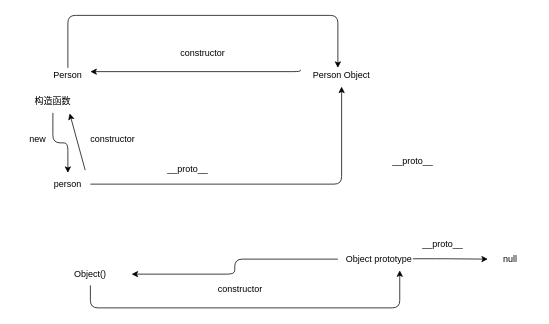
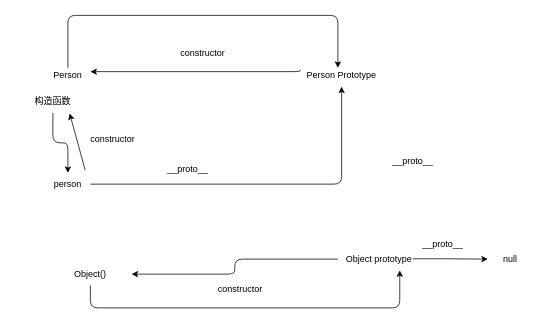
node "Person Object": label "Person Object" -> "Person Prototype"
node "new": removed
